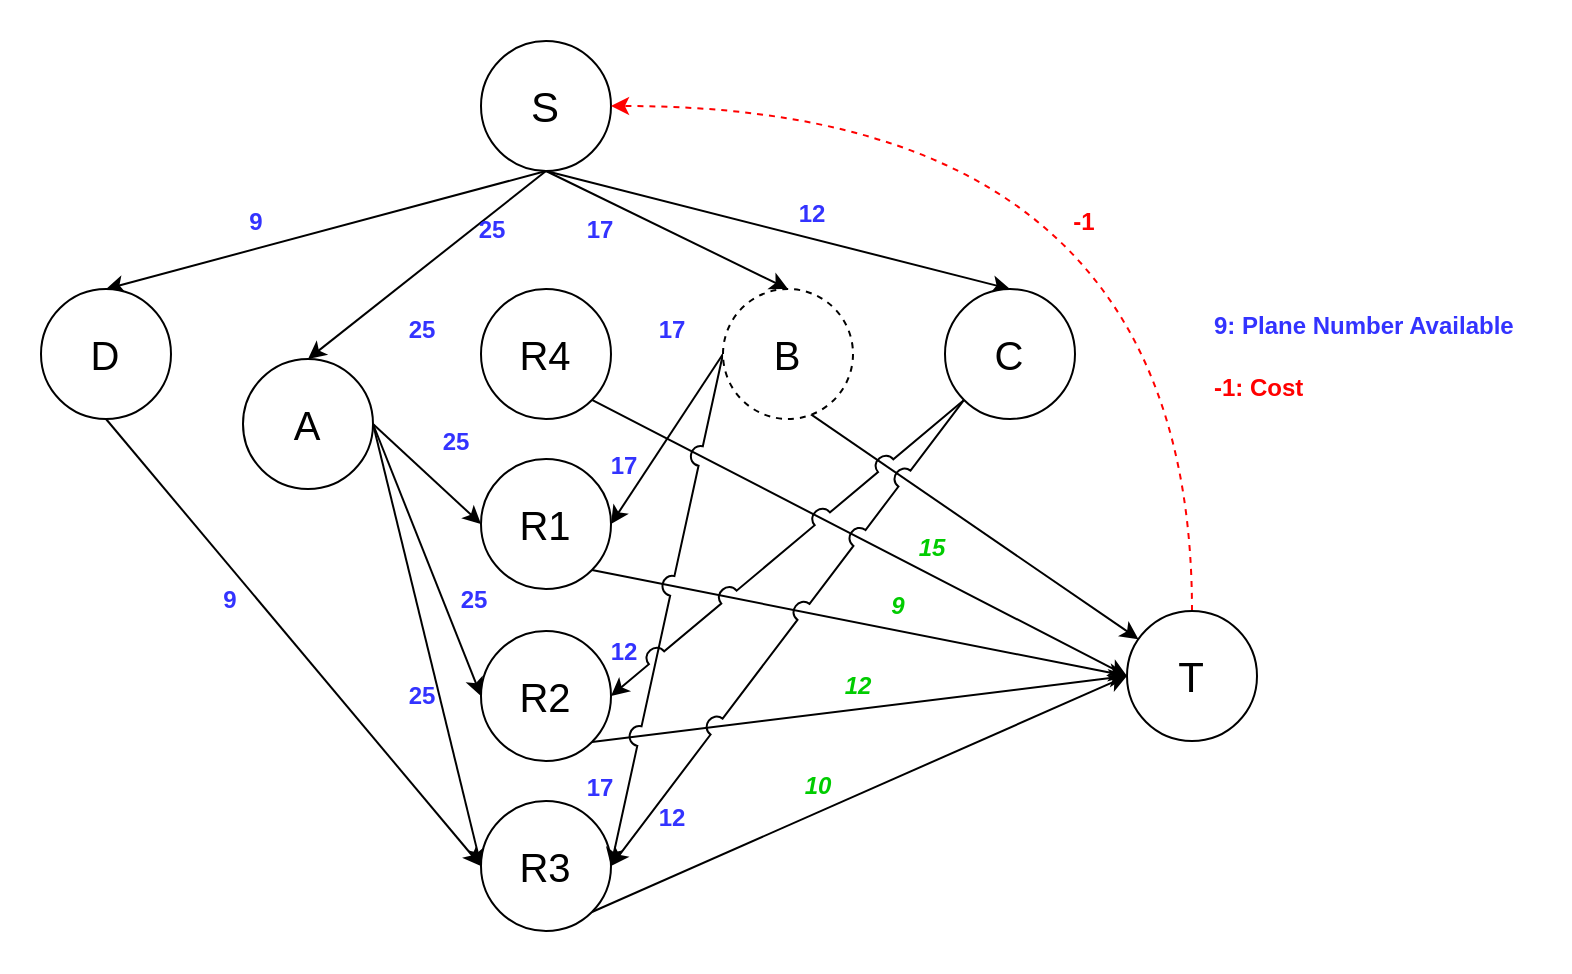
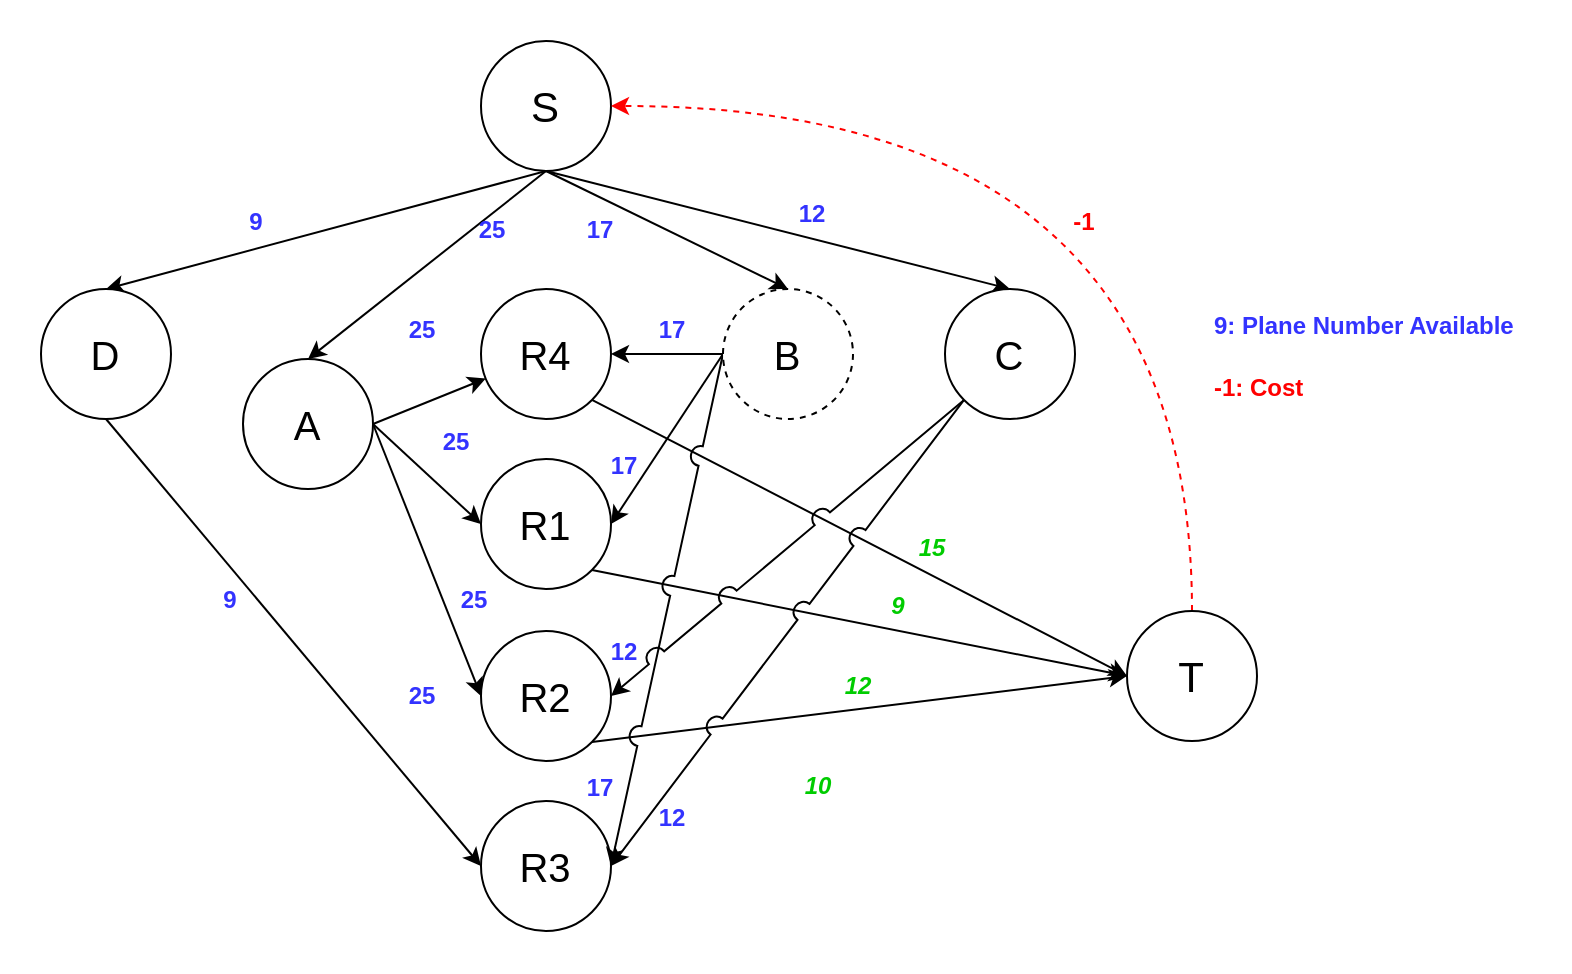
edge "A" -> "R4": added
edge "B" -> "T": now "B" -> "R4"
edge "A" -> "R3": removed
edge "R3" -> "T": removed
